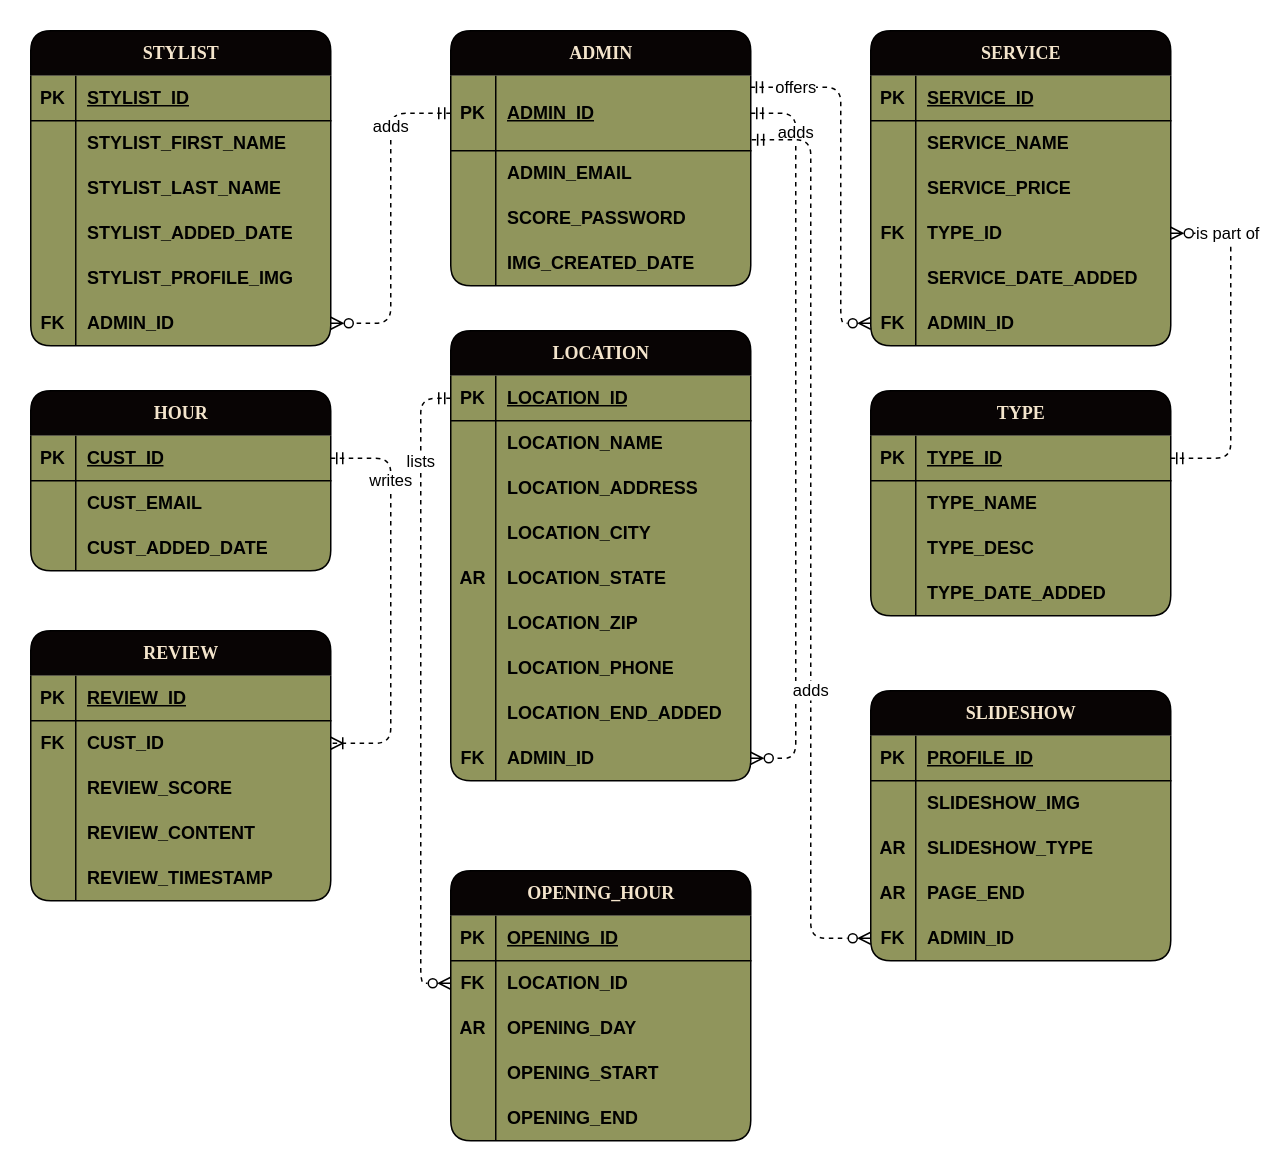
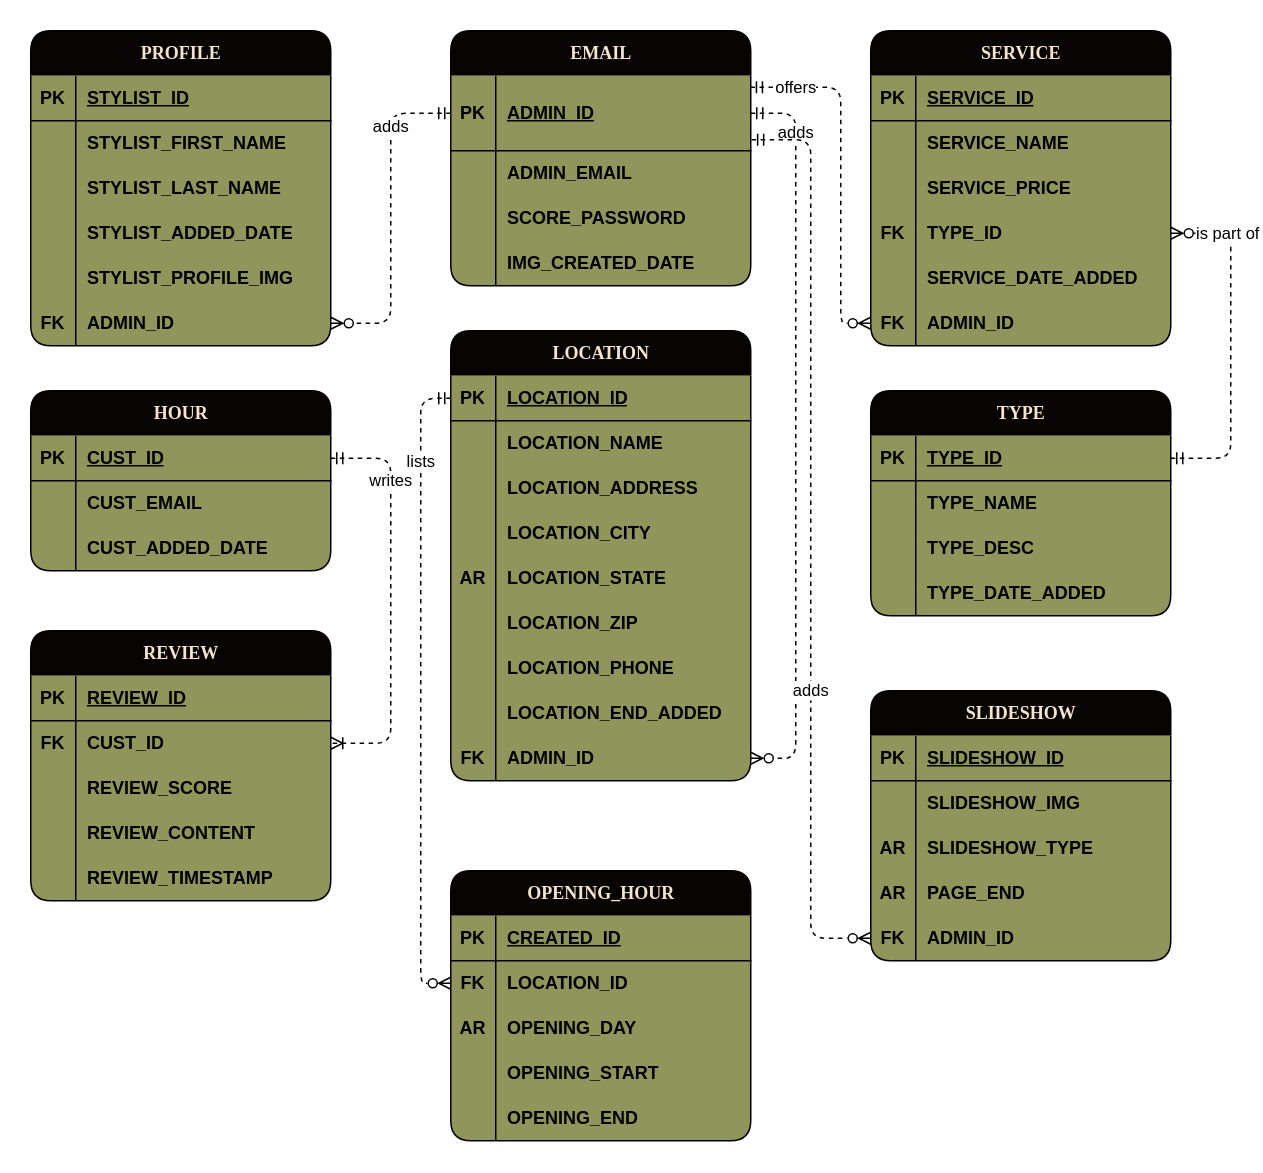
node "STYLIST": label "STYLIST" -> "PROFILE"
node "ADMIN": label "ADMIN" -> "EMAIL"
node "PROFILE_ID": label "PROFILE_ID" -> "SLIDESHOW_ID"
node "OPENING_ID": label "OPENING_ID" -> "CREATED_ID"
